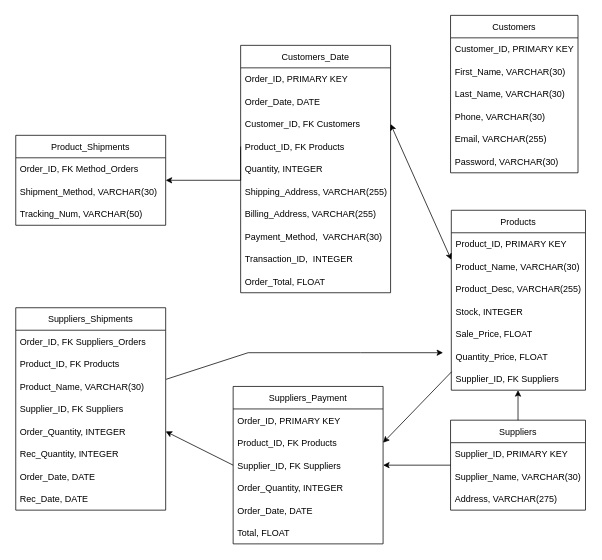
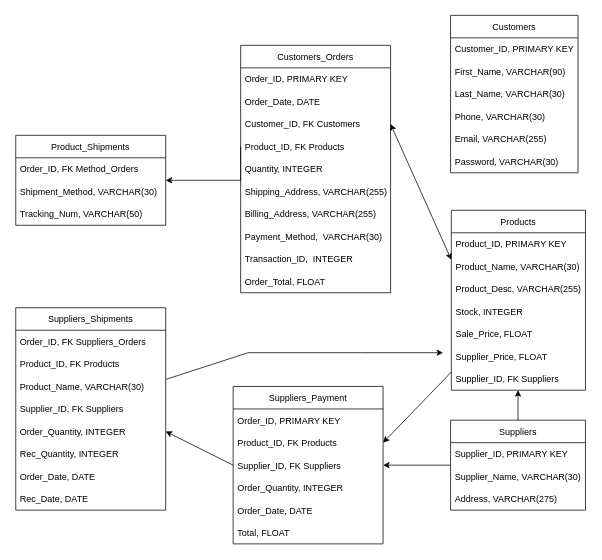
node "Customers_Date": label "Customers_Date" -> "Customers_Orders"
node "First_Name, VARCHAR(30)": label "First_Name, VARCHAR(30)" -> "First_Name, VARCHAR(90)"
node "Quantity_Price, FLOAT": label "Quantity_Price, FLOAT" -> "Supplier_Price, FLOAT"
